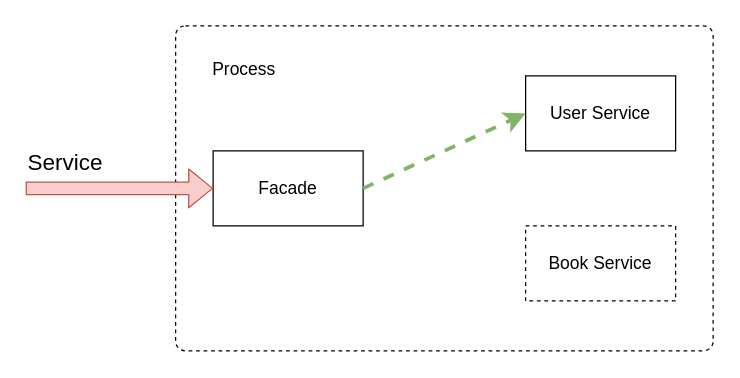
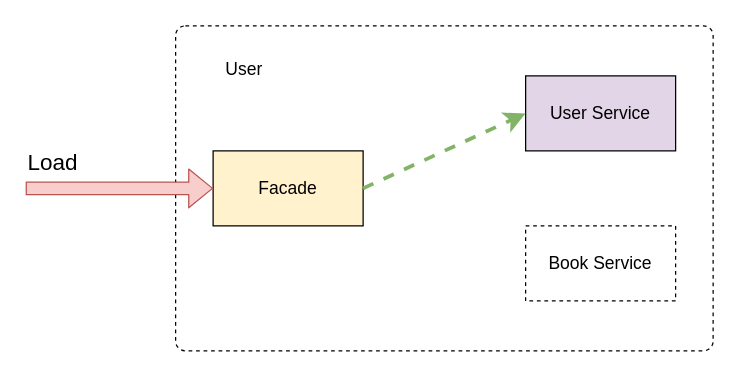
node "Process": label "Process" -> "User"
node "User Service": fillcolor #ffffff -> #e1d5e7
node "Service": label "Service" -> "Load"
node "Facade": fillcolor #ffffff -> #fff2cc
